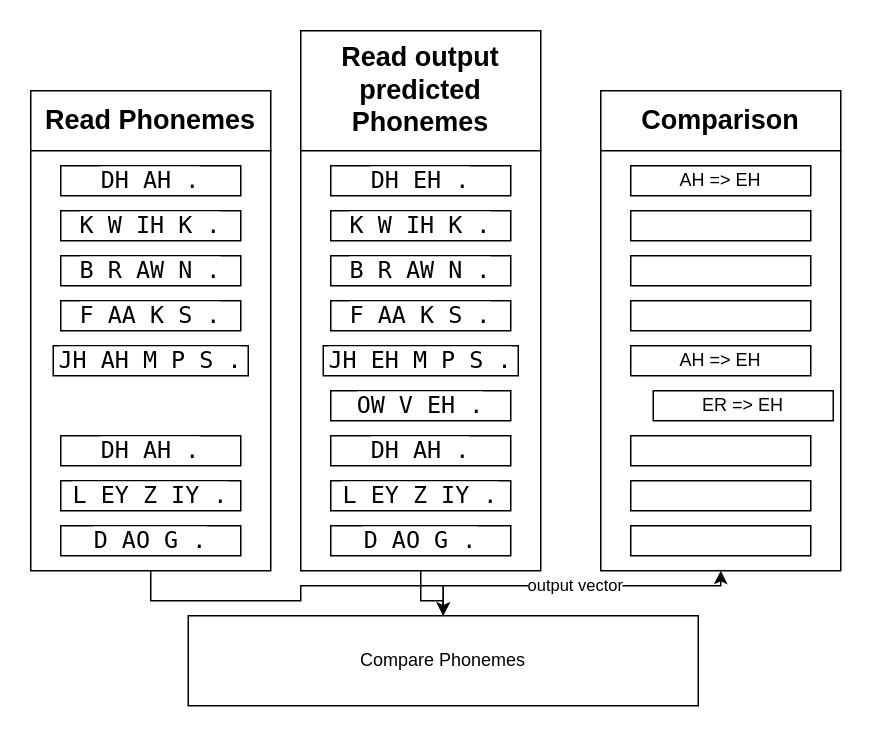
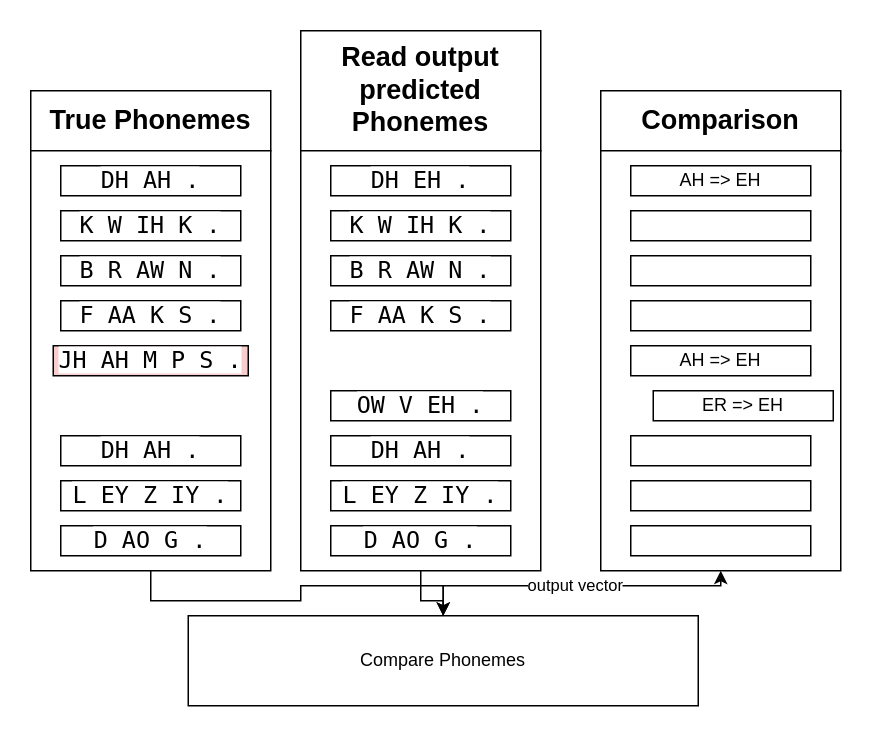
node "Read Phonemes": label "Read Phonemes" -> "True Phonemes"
node "JH AH M P S .": fillcolor #ffffff -> #f8cecc
node "JH EH M P S .": removed
